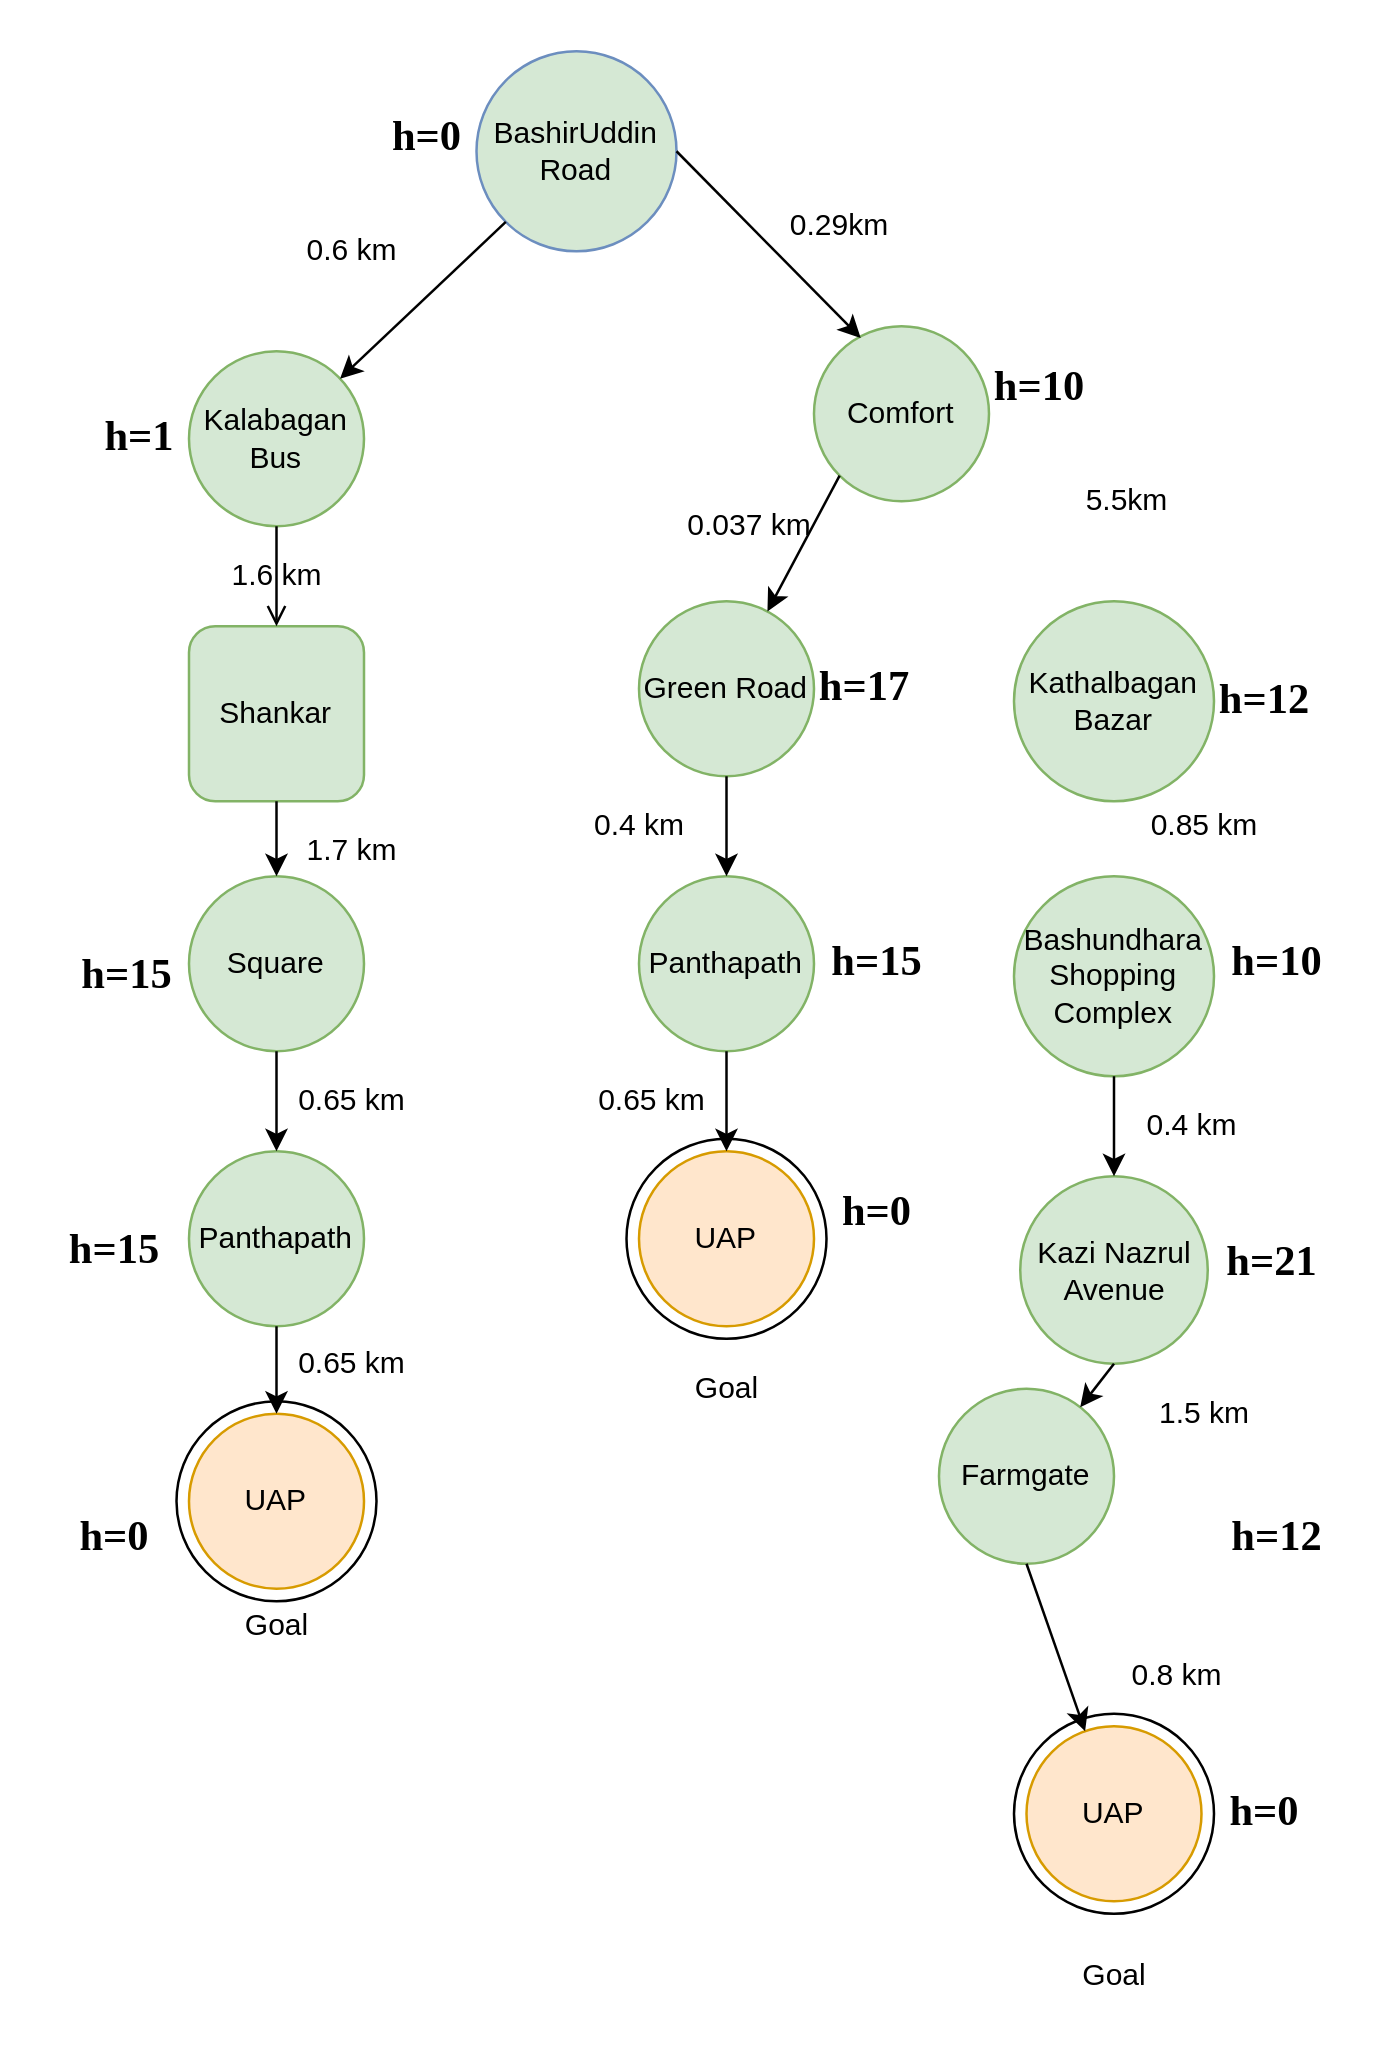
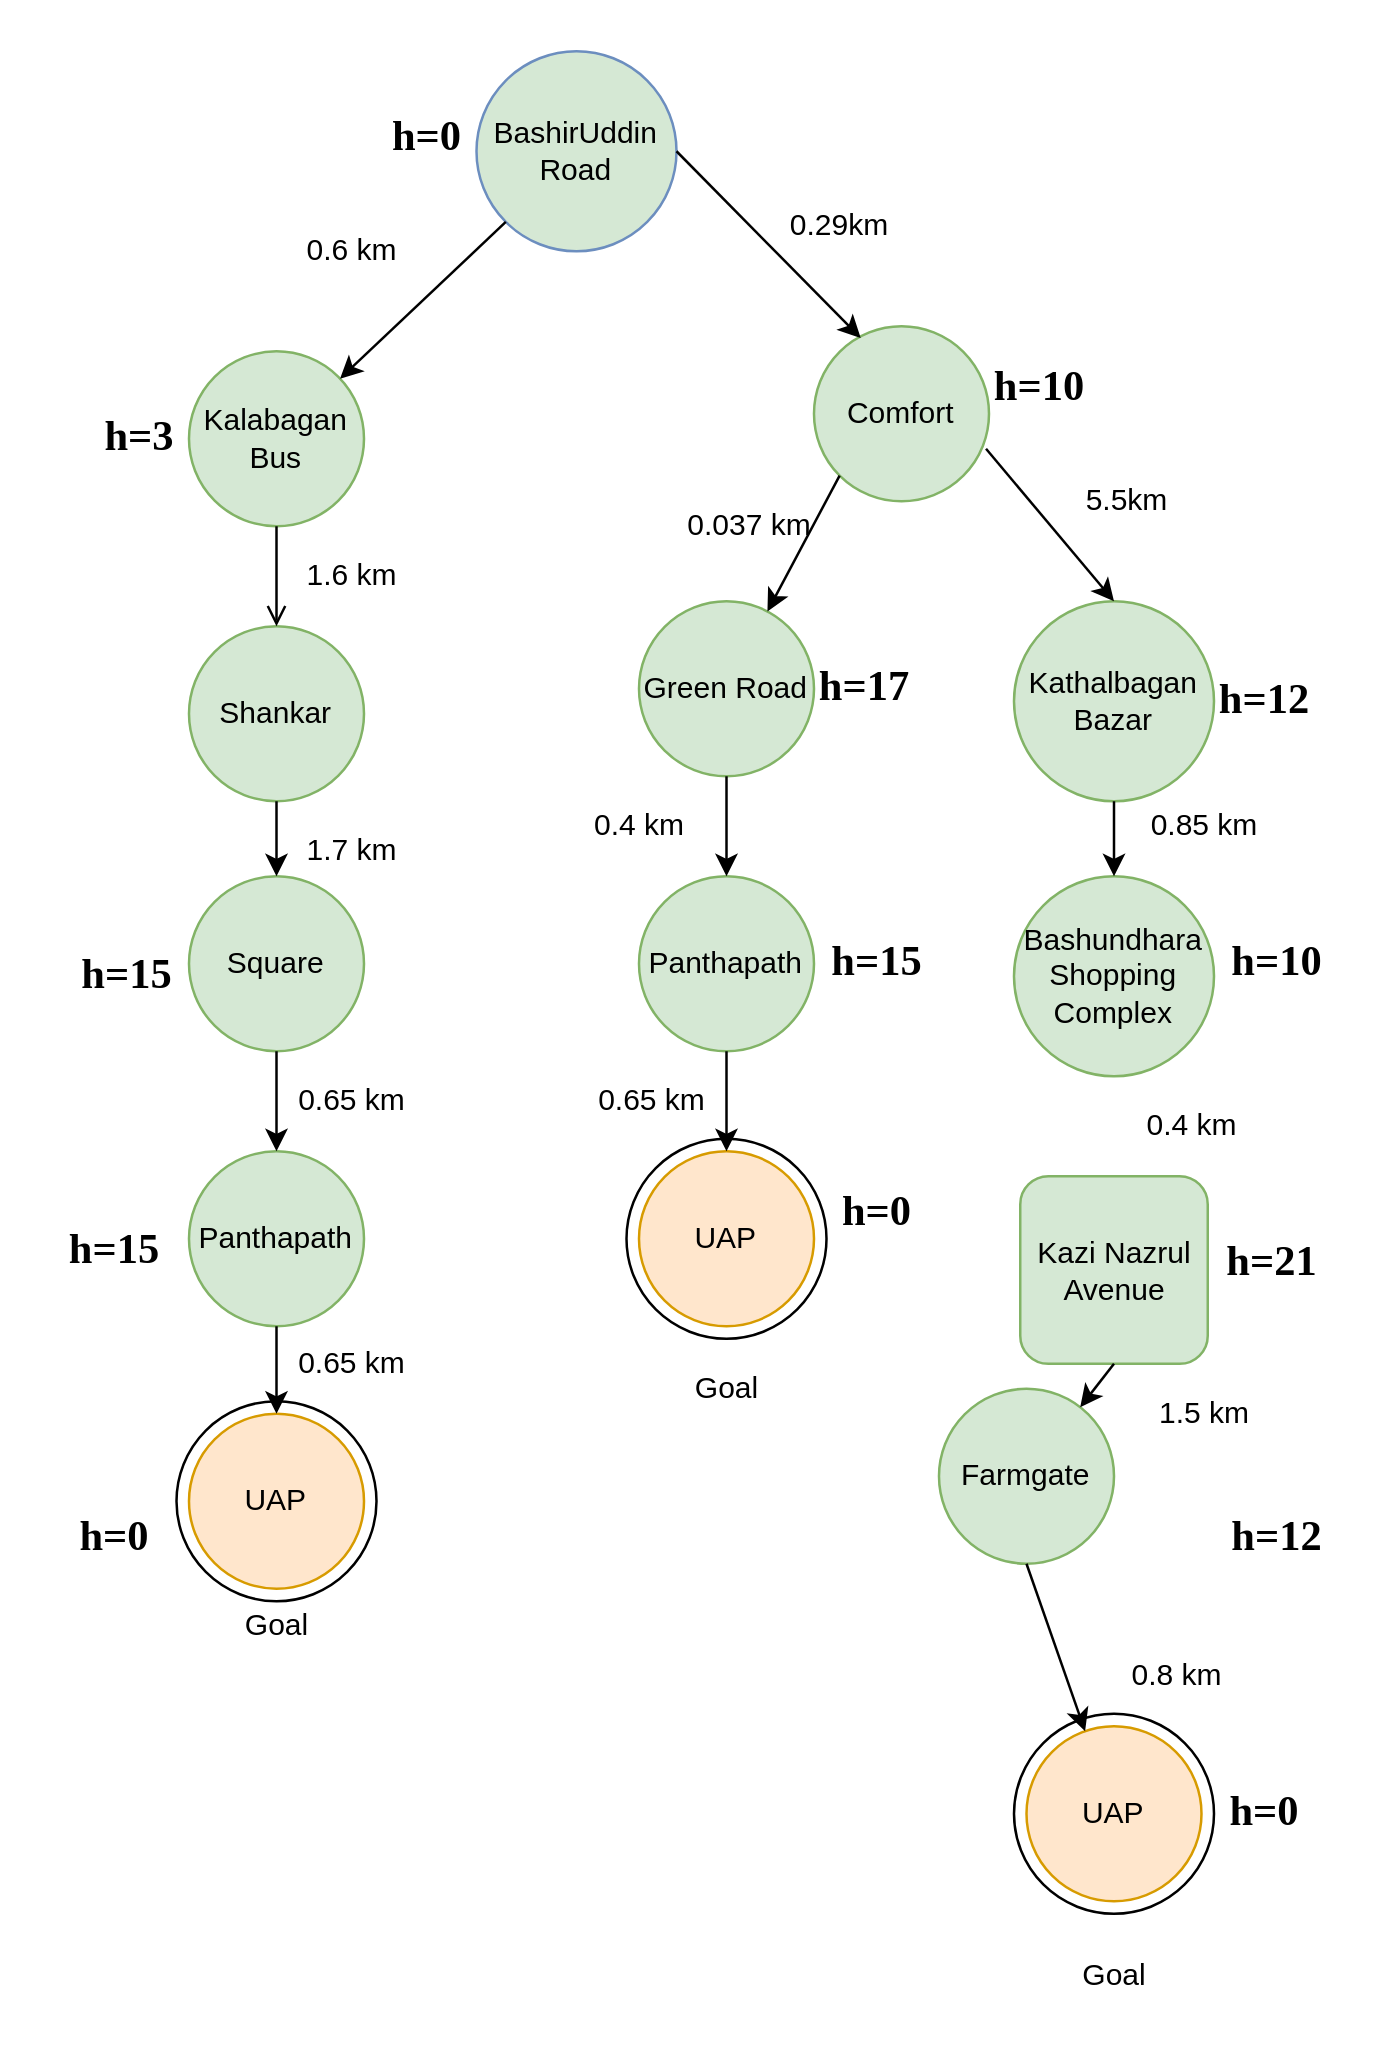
node "h=1": label "h=1" -> "h=3"
edge "Comfort" -> "Kathalbagan Bazar": added
node "1.6 km": moved (276, 576) -> (351, 576)
node "Shankar": shape rounded rectangle -> ellipse
edge "Kathalbagan Bazar" -> "Bashundhara Shopping Complex": added
edge "Bashundhara Shopping Complex" -> "Kazi Nazrul Avenue": removed
node "Kazi Nazrul Avenue": shape ellipse -> rounded rectangle
